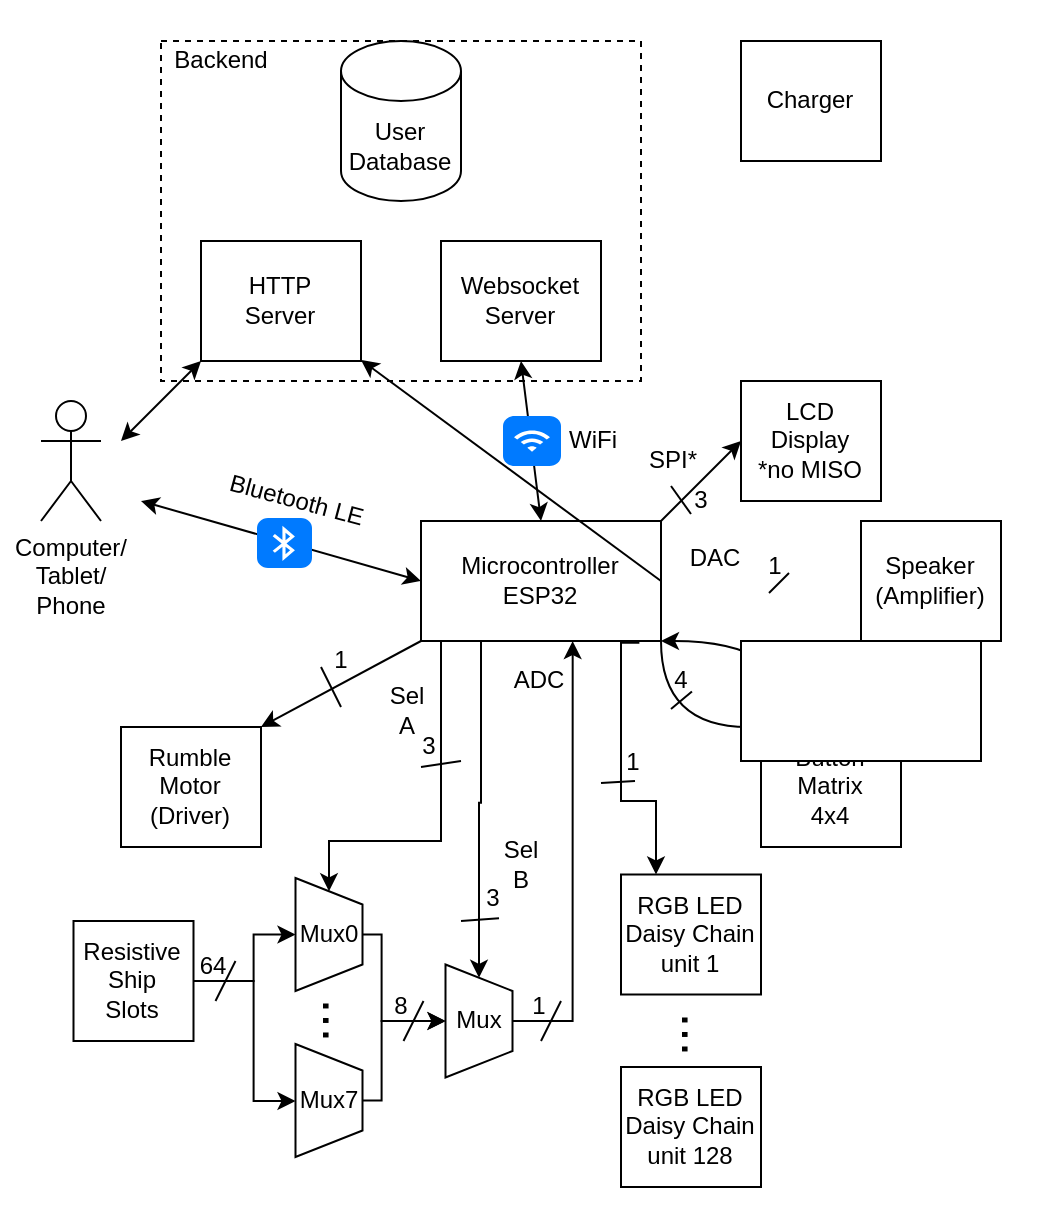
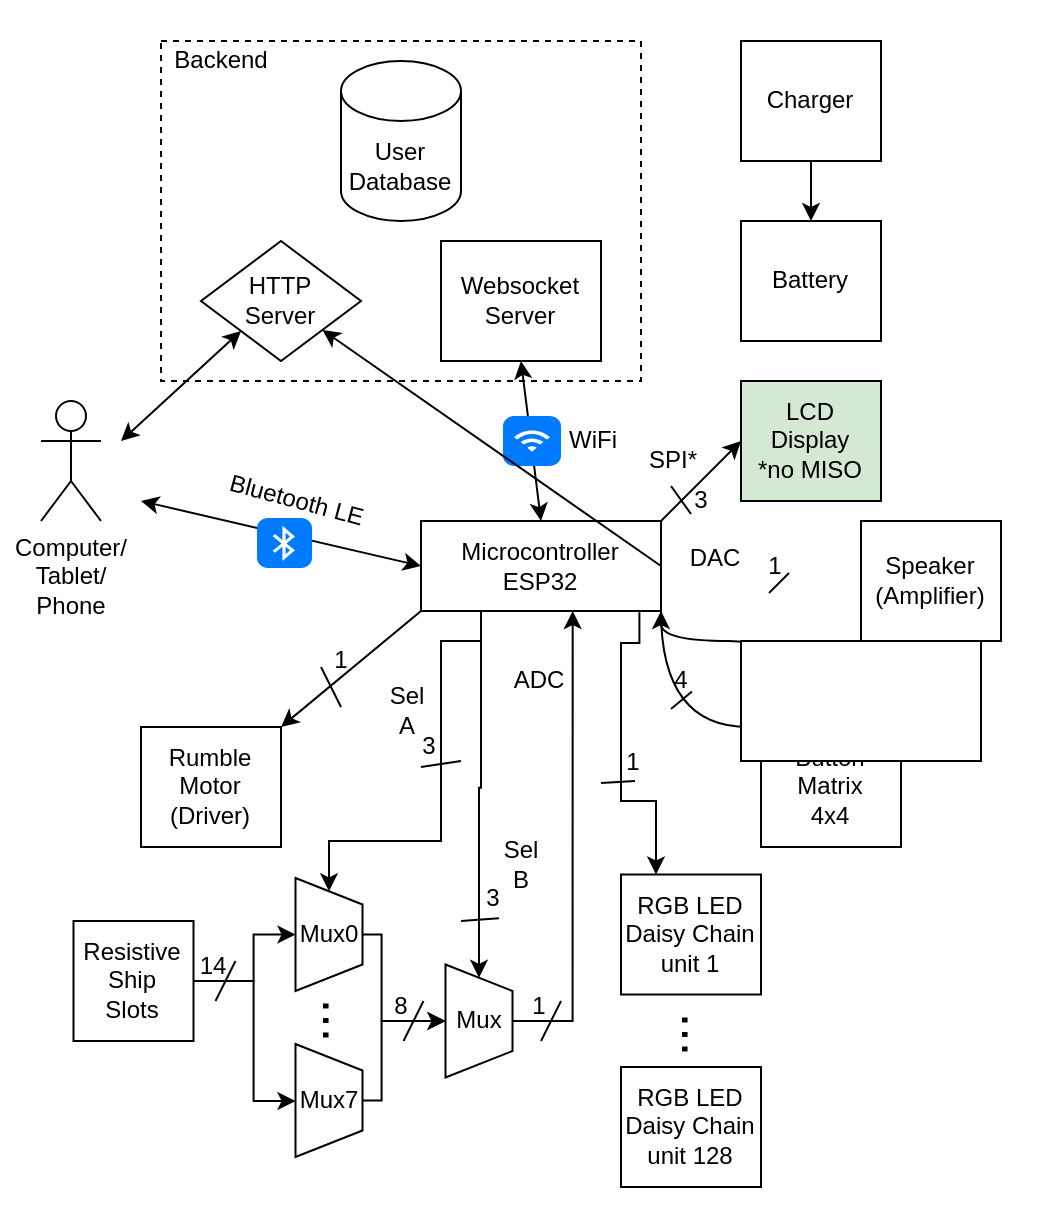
node "User Database": moved (401, 121) -> (401, 141)
edge "Charger" -> "Battery": added
node "Battery": added
node "HTTP Server": shape rectangle -> diamond
node "LCD Display *no MISO": fillcolor #ffffff -> #d5e8d4
node "Microcontroller ESP32": size 240x120 -> 240x90
node "Rumble Motor (Driver)": moved (191, 787) -> (211, 787)
node "64": label "64" -> "14"
